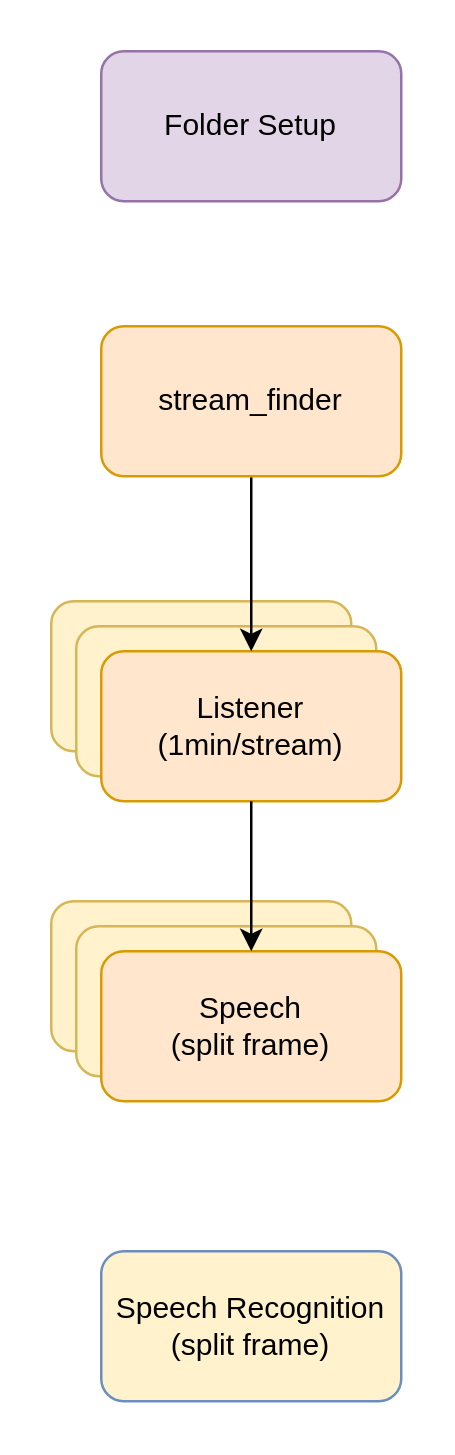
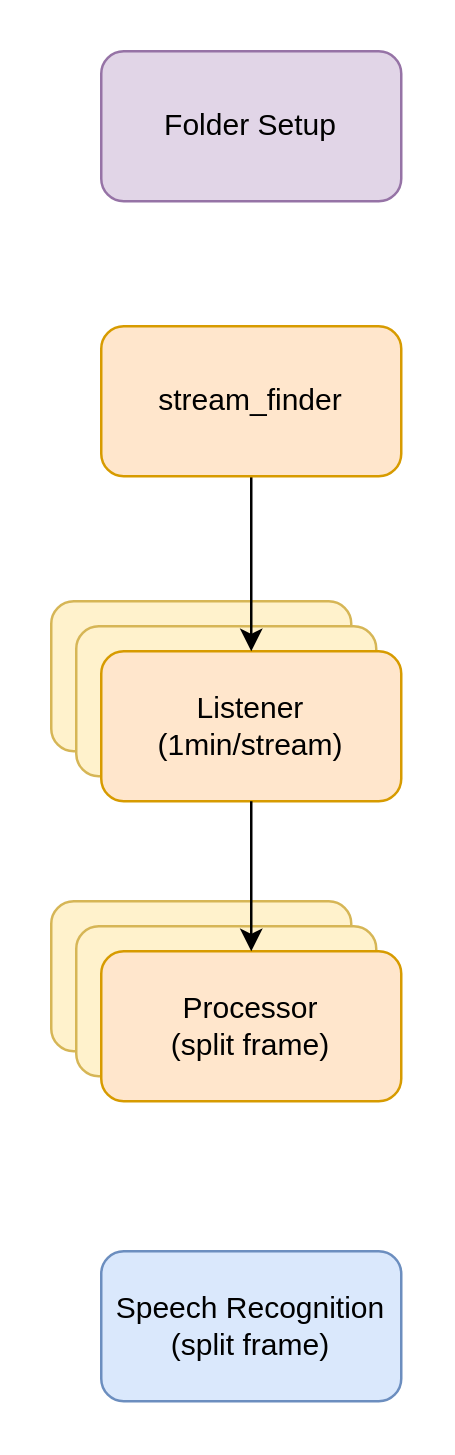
node "Speech (split frame)": label "Speech (split frame)" -> "Processor (split frame)"
node "Speech Recognition (split frame)": fillcolor #fff2cc -> #dae8fc
